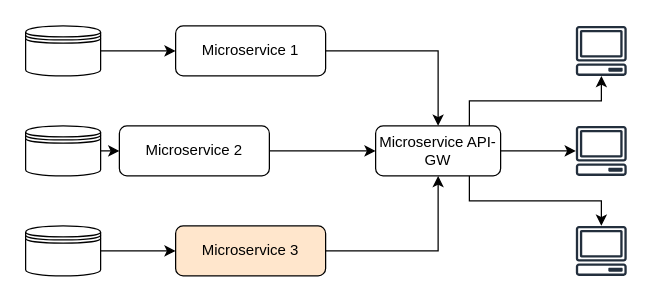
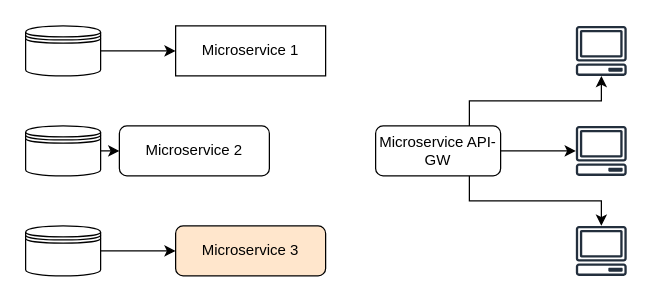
node "Microservice 1": shape rounded rectangle -> rectangle
edge "Microservice 1" -> "Microservice API-GW": removed
edge "Microservice 2" -> "Microservice API-GW": removed
edge "Microservice 3" -> "Microservice API-GW": removed
